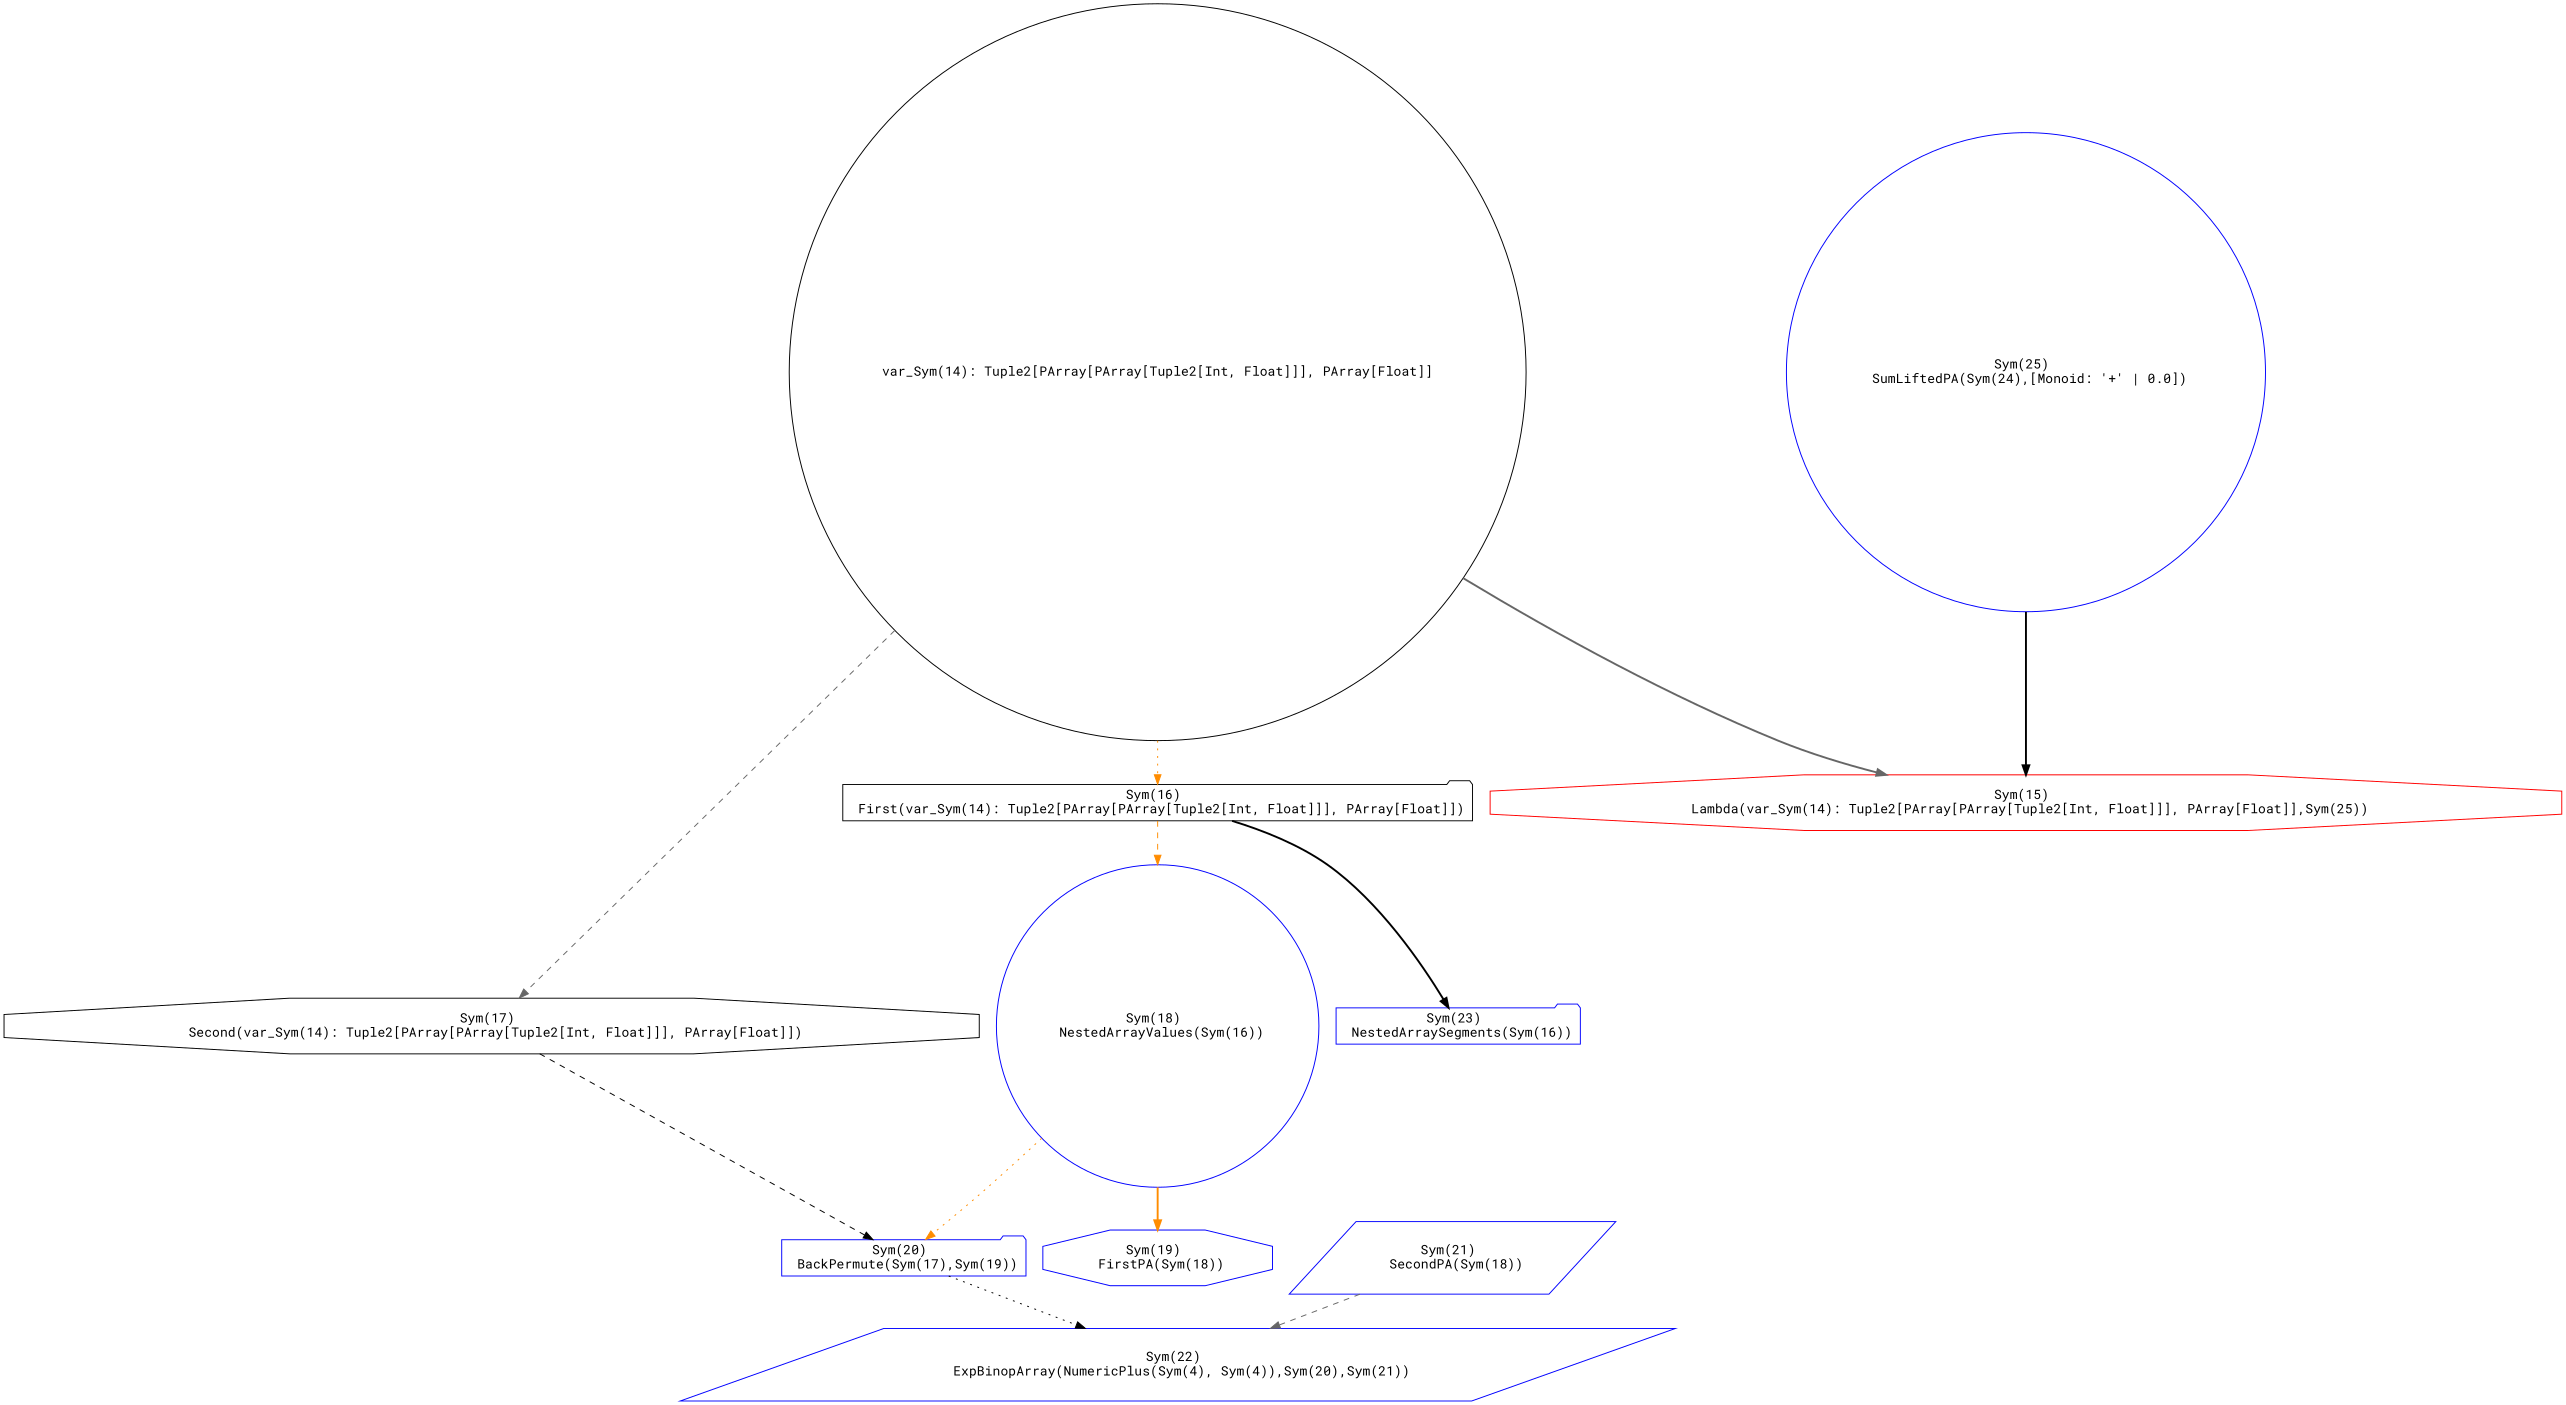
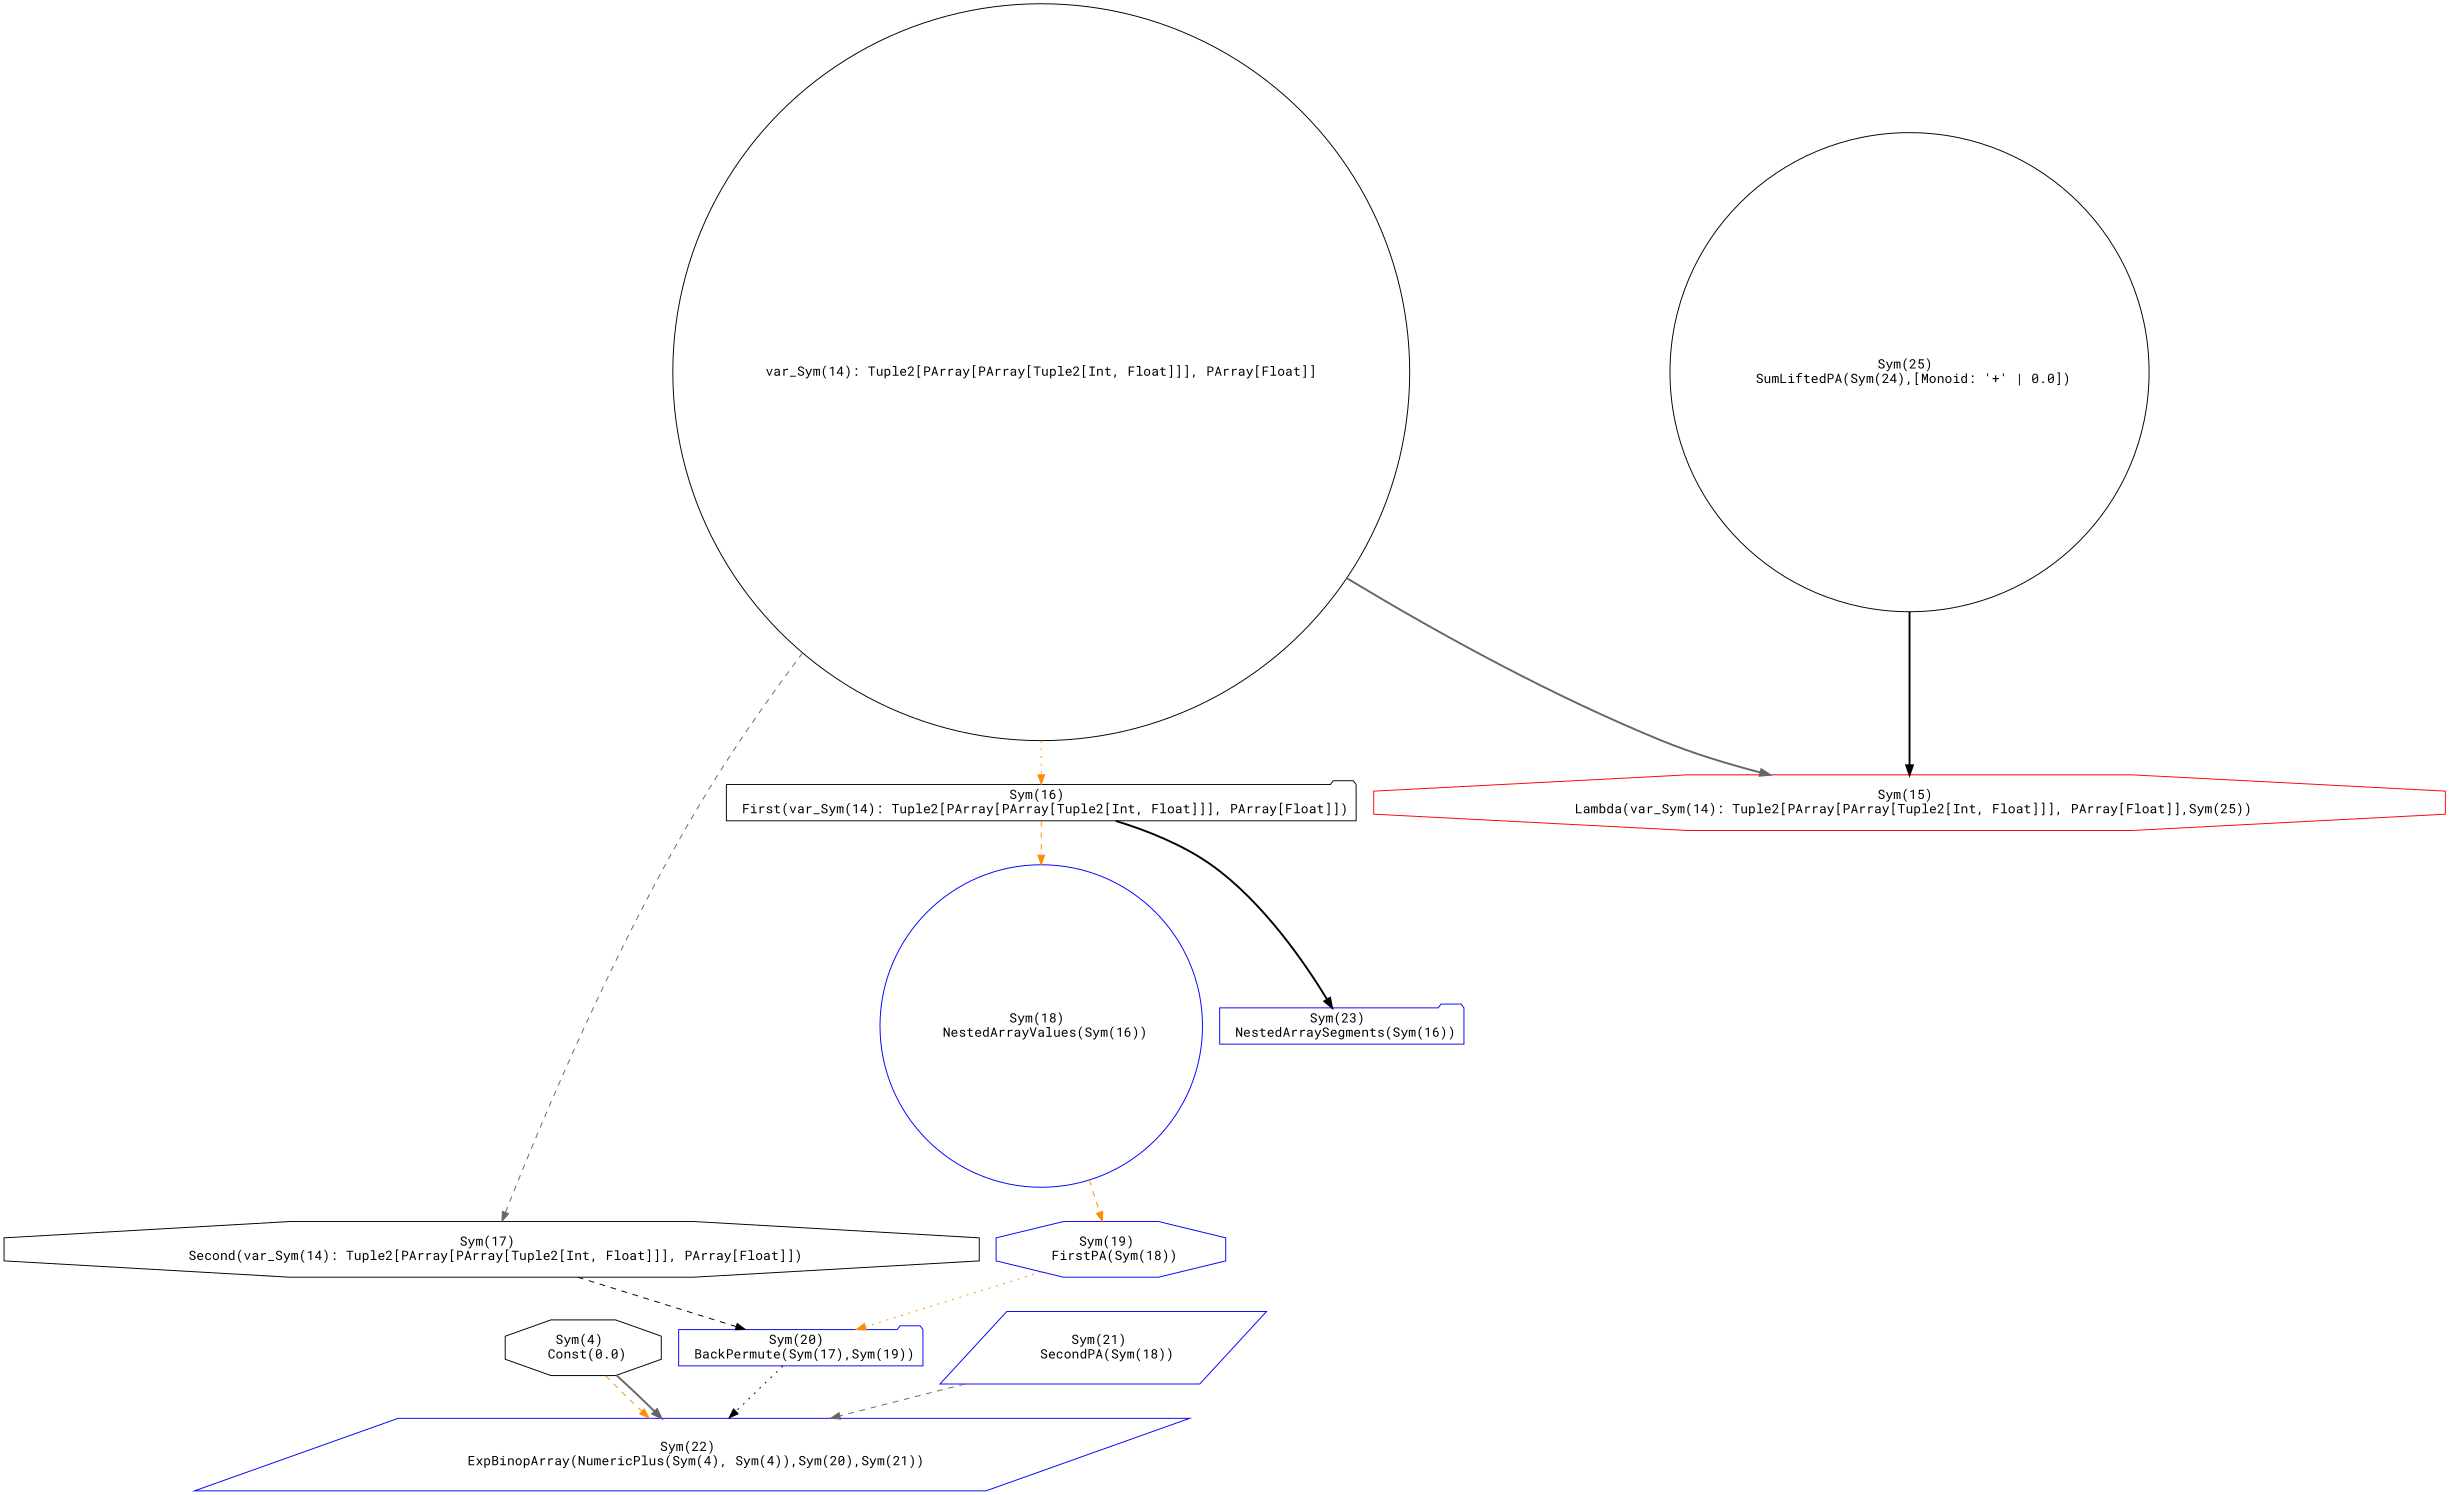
node "Sym(25) SumLiftedPA(Sym(24),[Monoid: '+' | 0.0])": color blue -> black
edge "Sym(18) NestedArrayValues(Sym(16))" -> "Sym(20) BackPermute(Sym(17),Sym(19))": now "Sym(19) FirstPA(Sym(18))" -> "Sym(20) BackPermute(Sym(17),Sym(19))"
edge "Sym(18) NestedArrayValues(Sym(16))" -> "Sym(19) FirstPA(Sym(18))": style bold -> dashed
node "Sym(4) Const(0.0)": added
